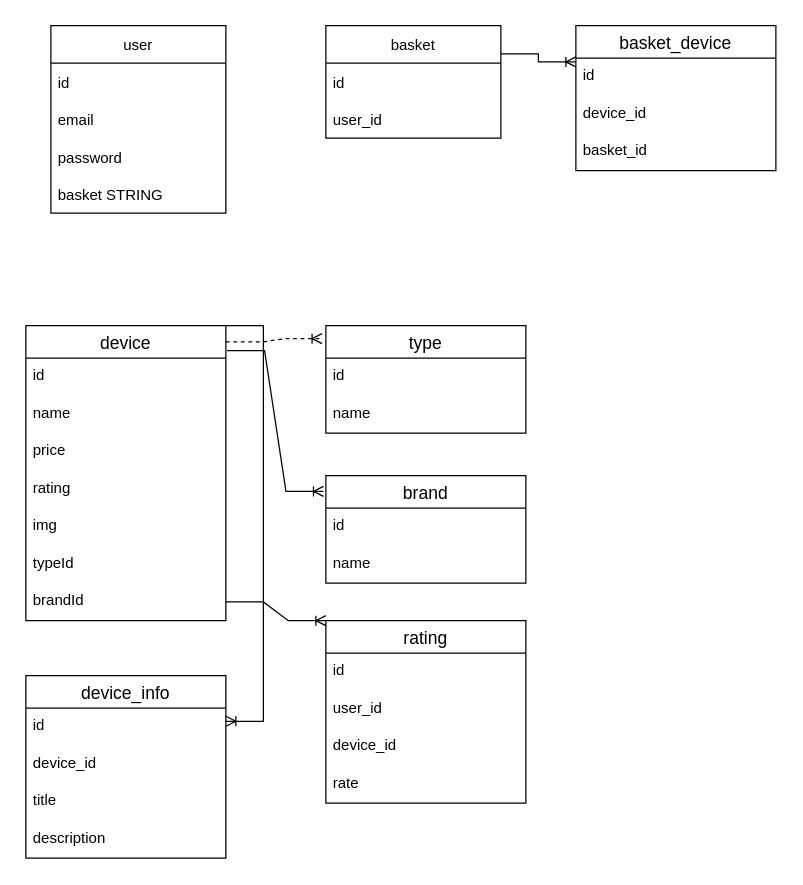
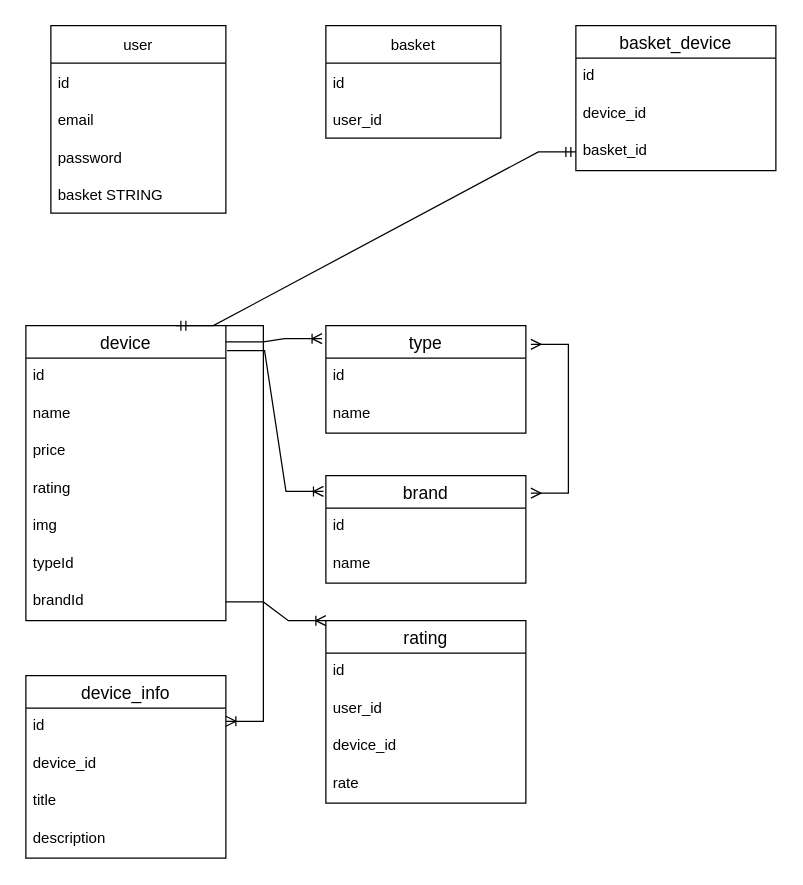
edge "basket" -> "basket_device": removed
edge "basket_id" -- "device": added
edge "device" -> "type": style dashed -> solid
edge "type" -- "brand": added
